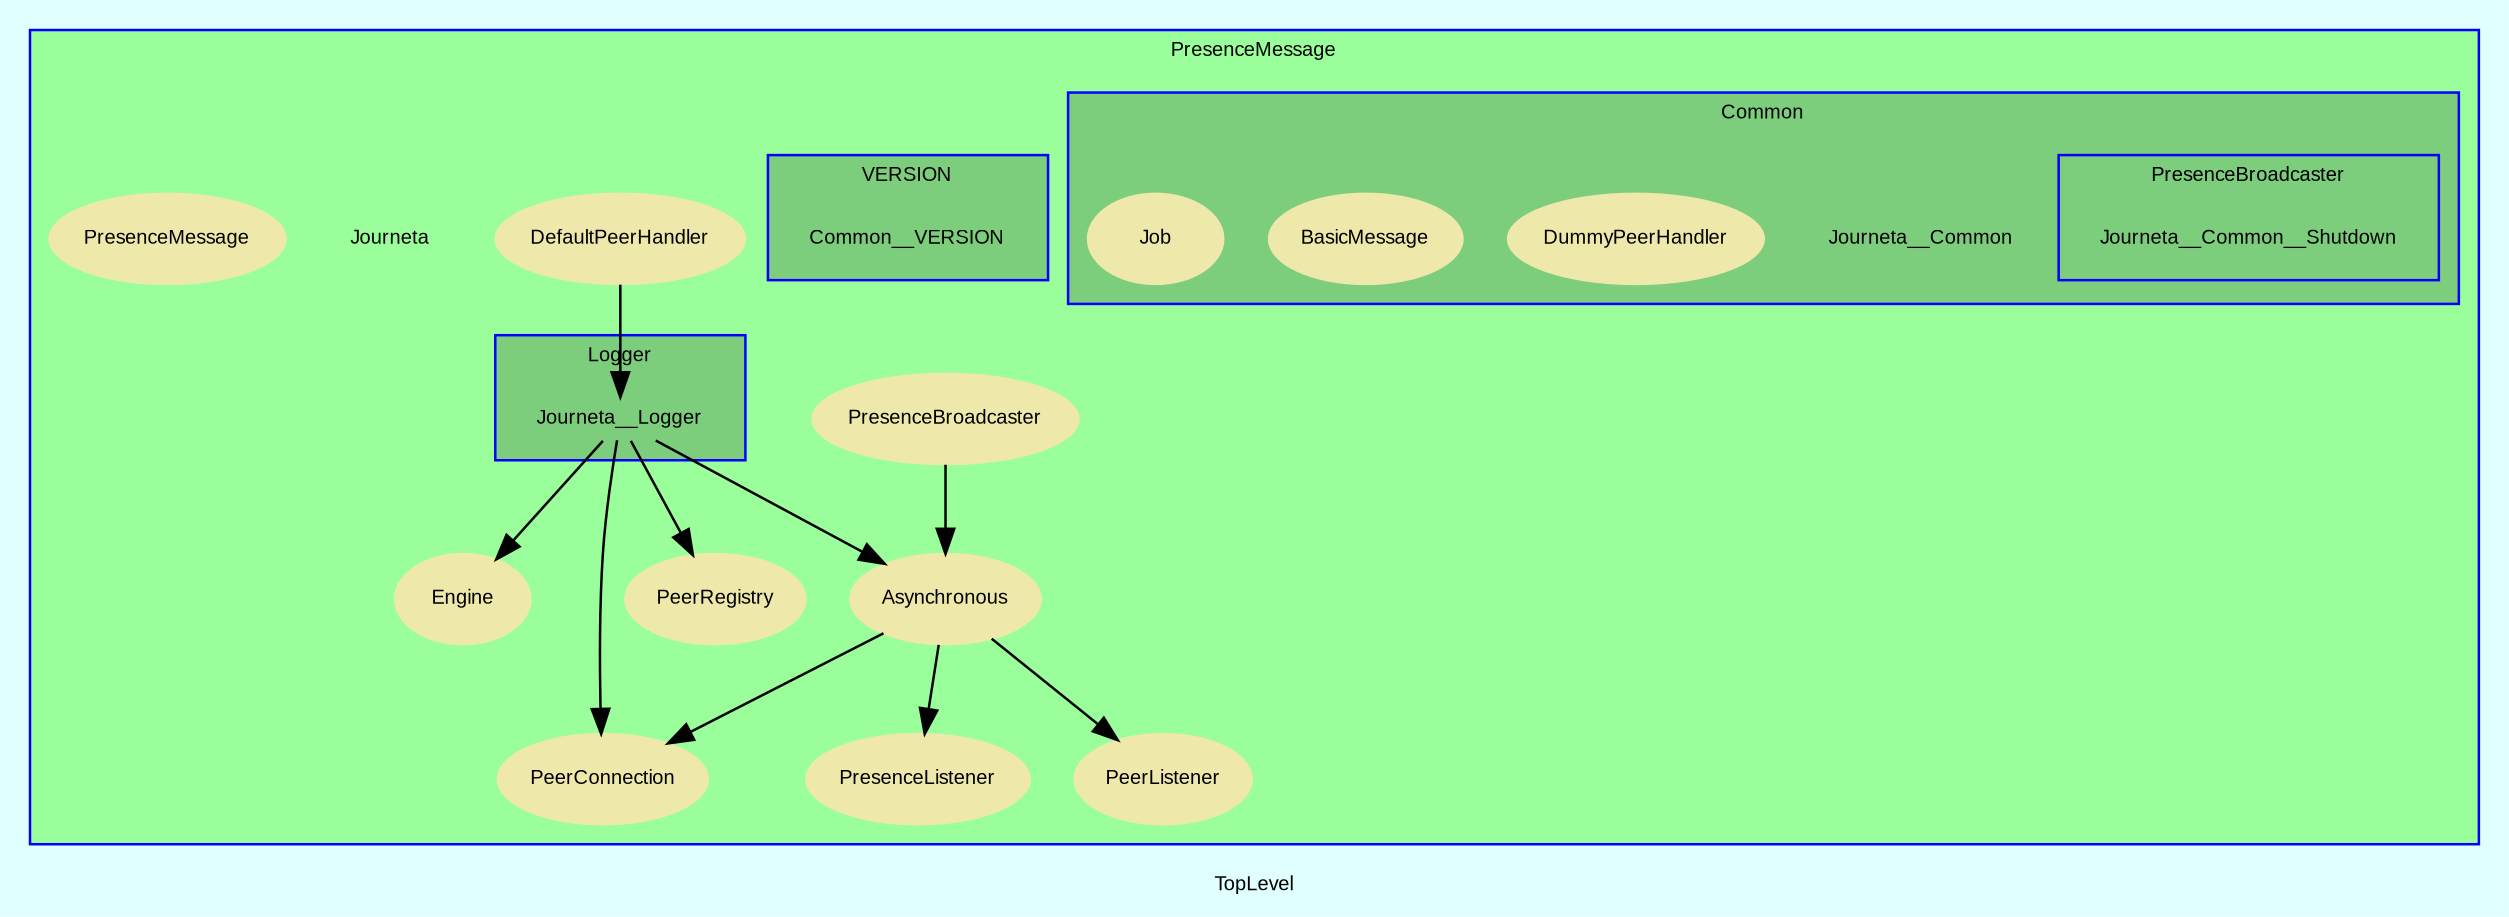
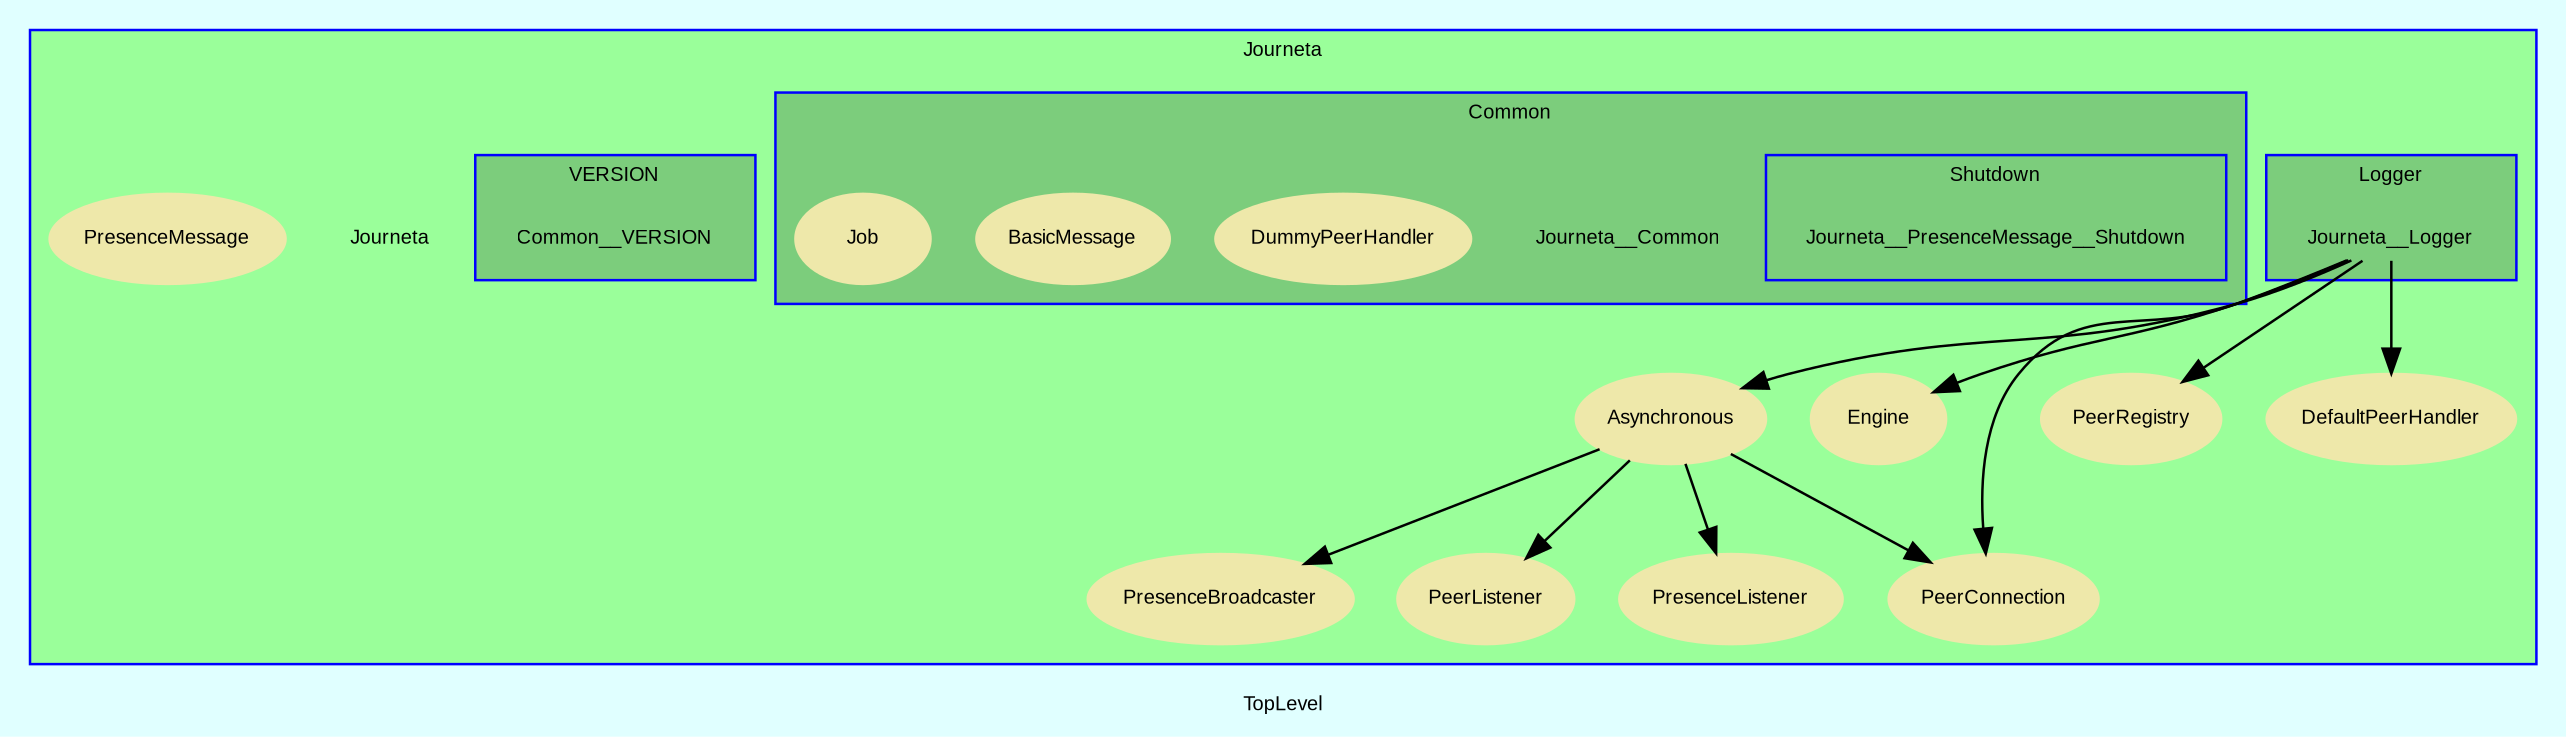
cluster "PresenceMessage": label "PresenceMessage" -> "Journeta"
cluster "PresenceBroadcaster": label "PresenceBroadcaster" -> "Shutdown"
node "Journeta__Common__Shutdown": label "Journeta__Common__Shutdown" -> "Journeta__PresenceMessage__Shutdown"
edge "DefaultPeerHandler" -> "Journeta__Logger": reversed
edge "PresenceBroadcaster" -> "Asynchronous": reversed
